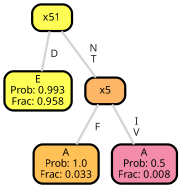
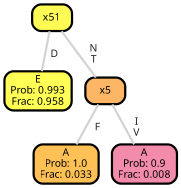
node "A Prob: 0.5 Frac: 0.008": label "A Prob: 0.5 Frac: 0.008" -> "A Prob: 0.9 Frac: 0.008"
